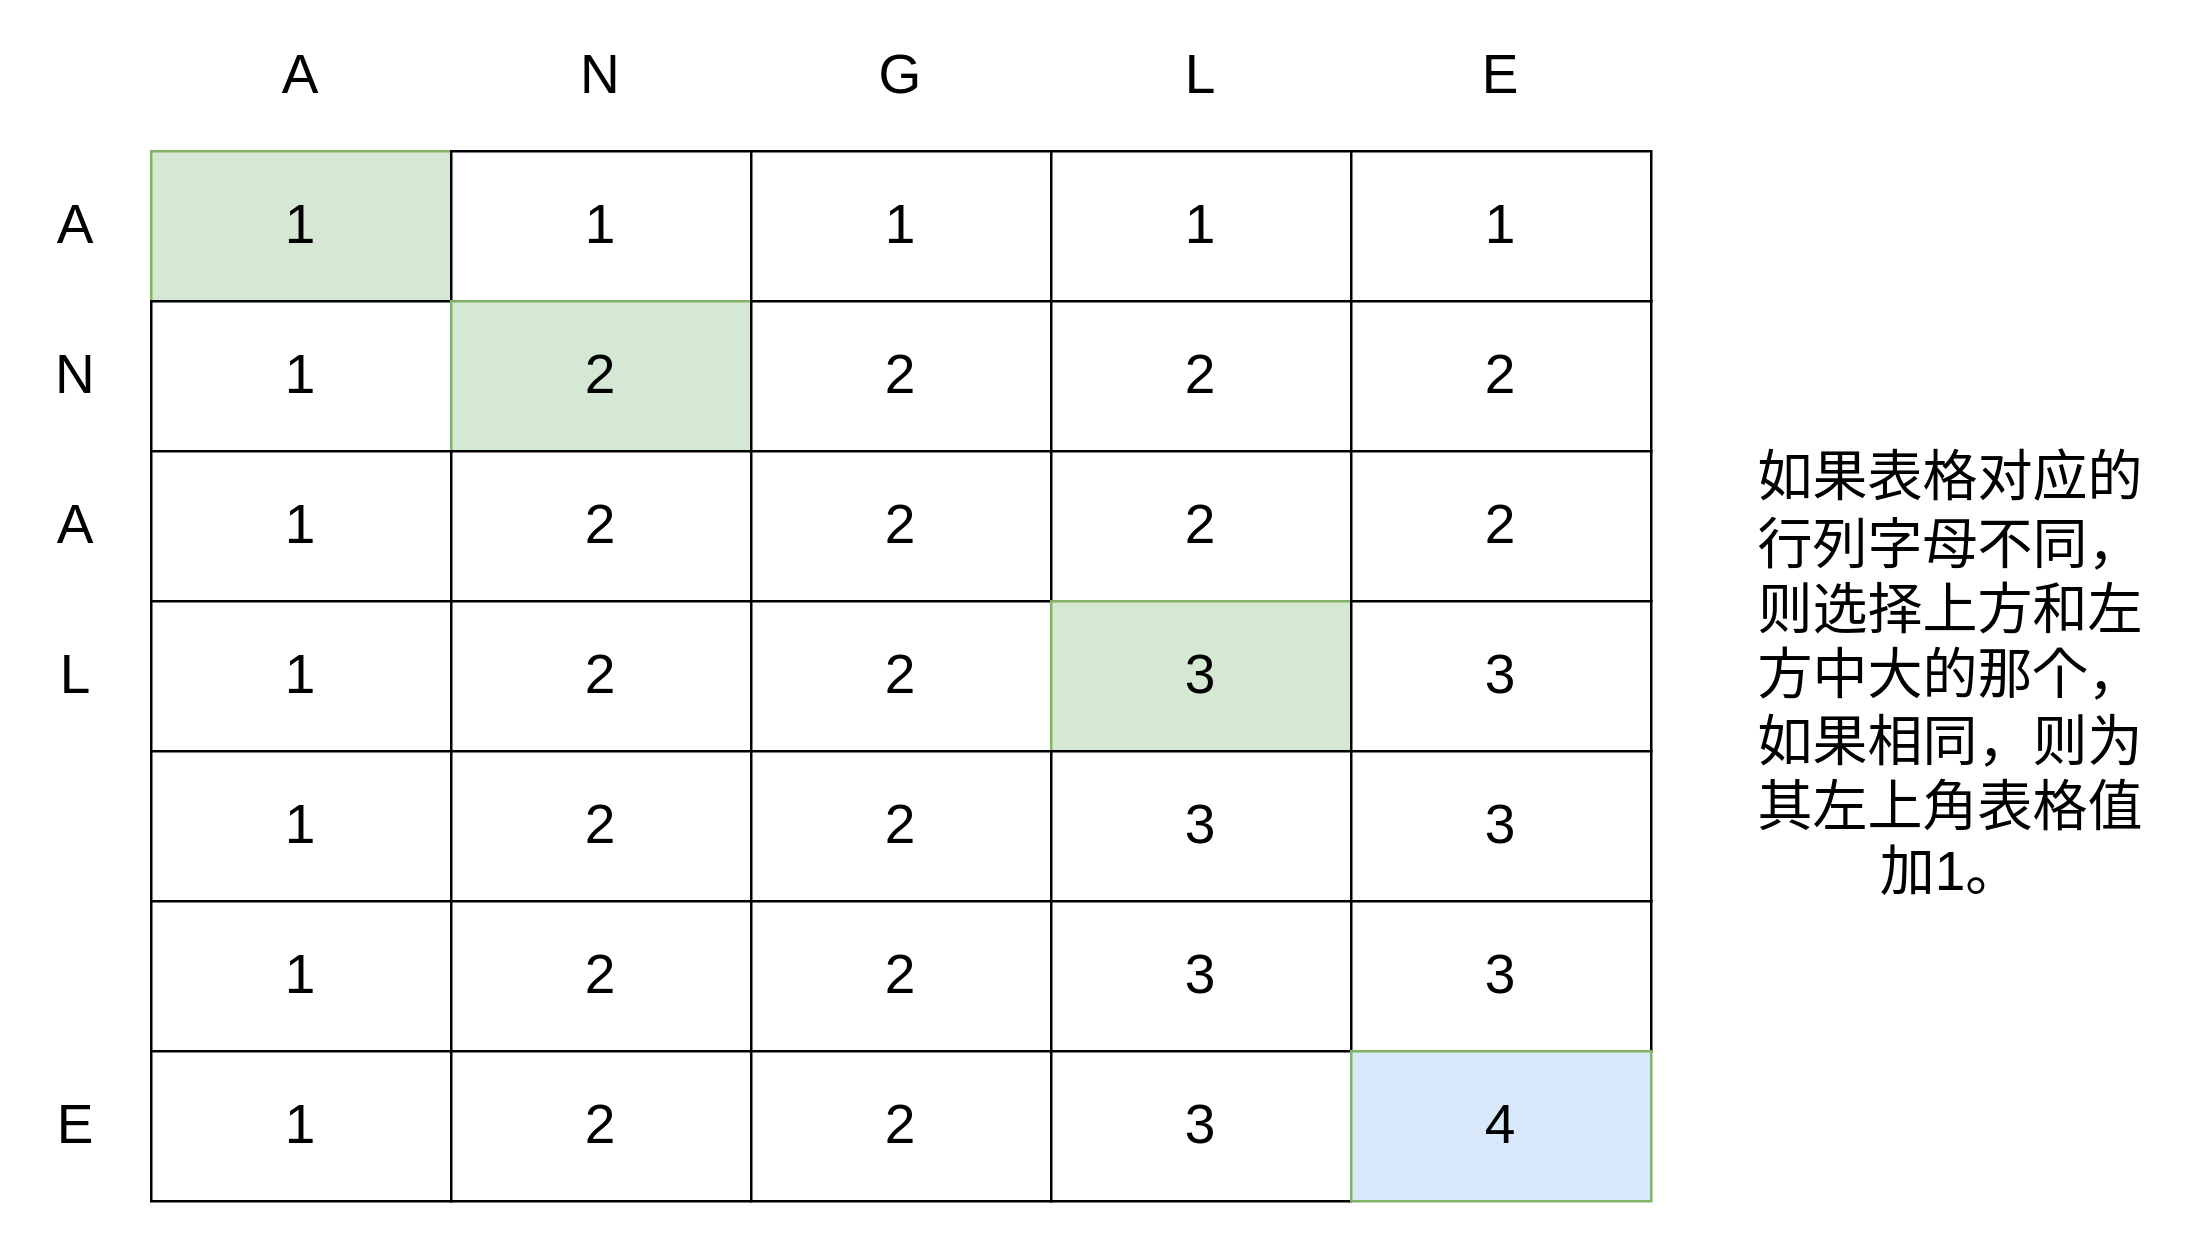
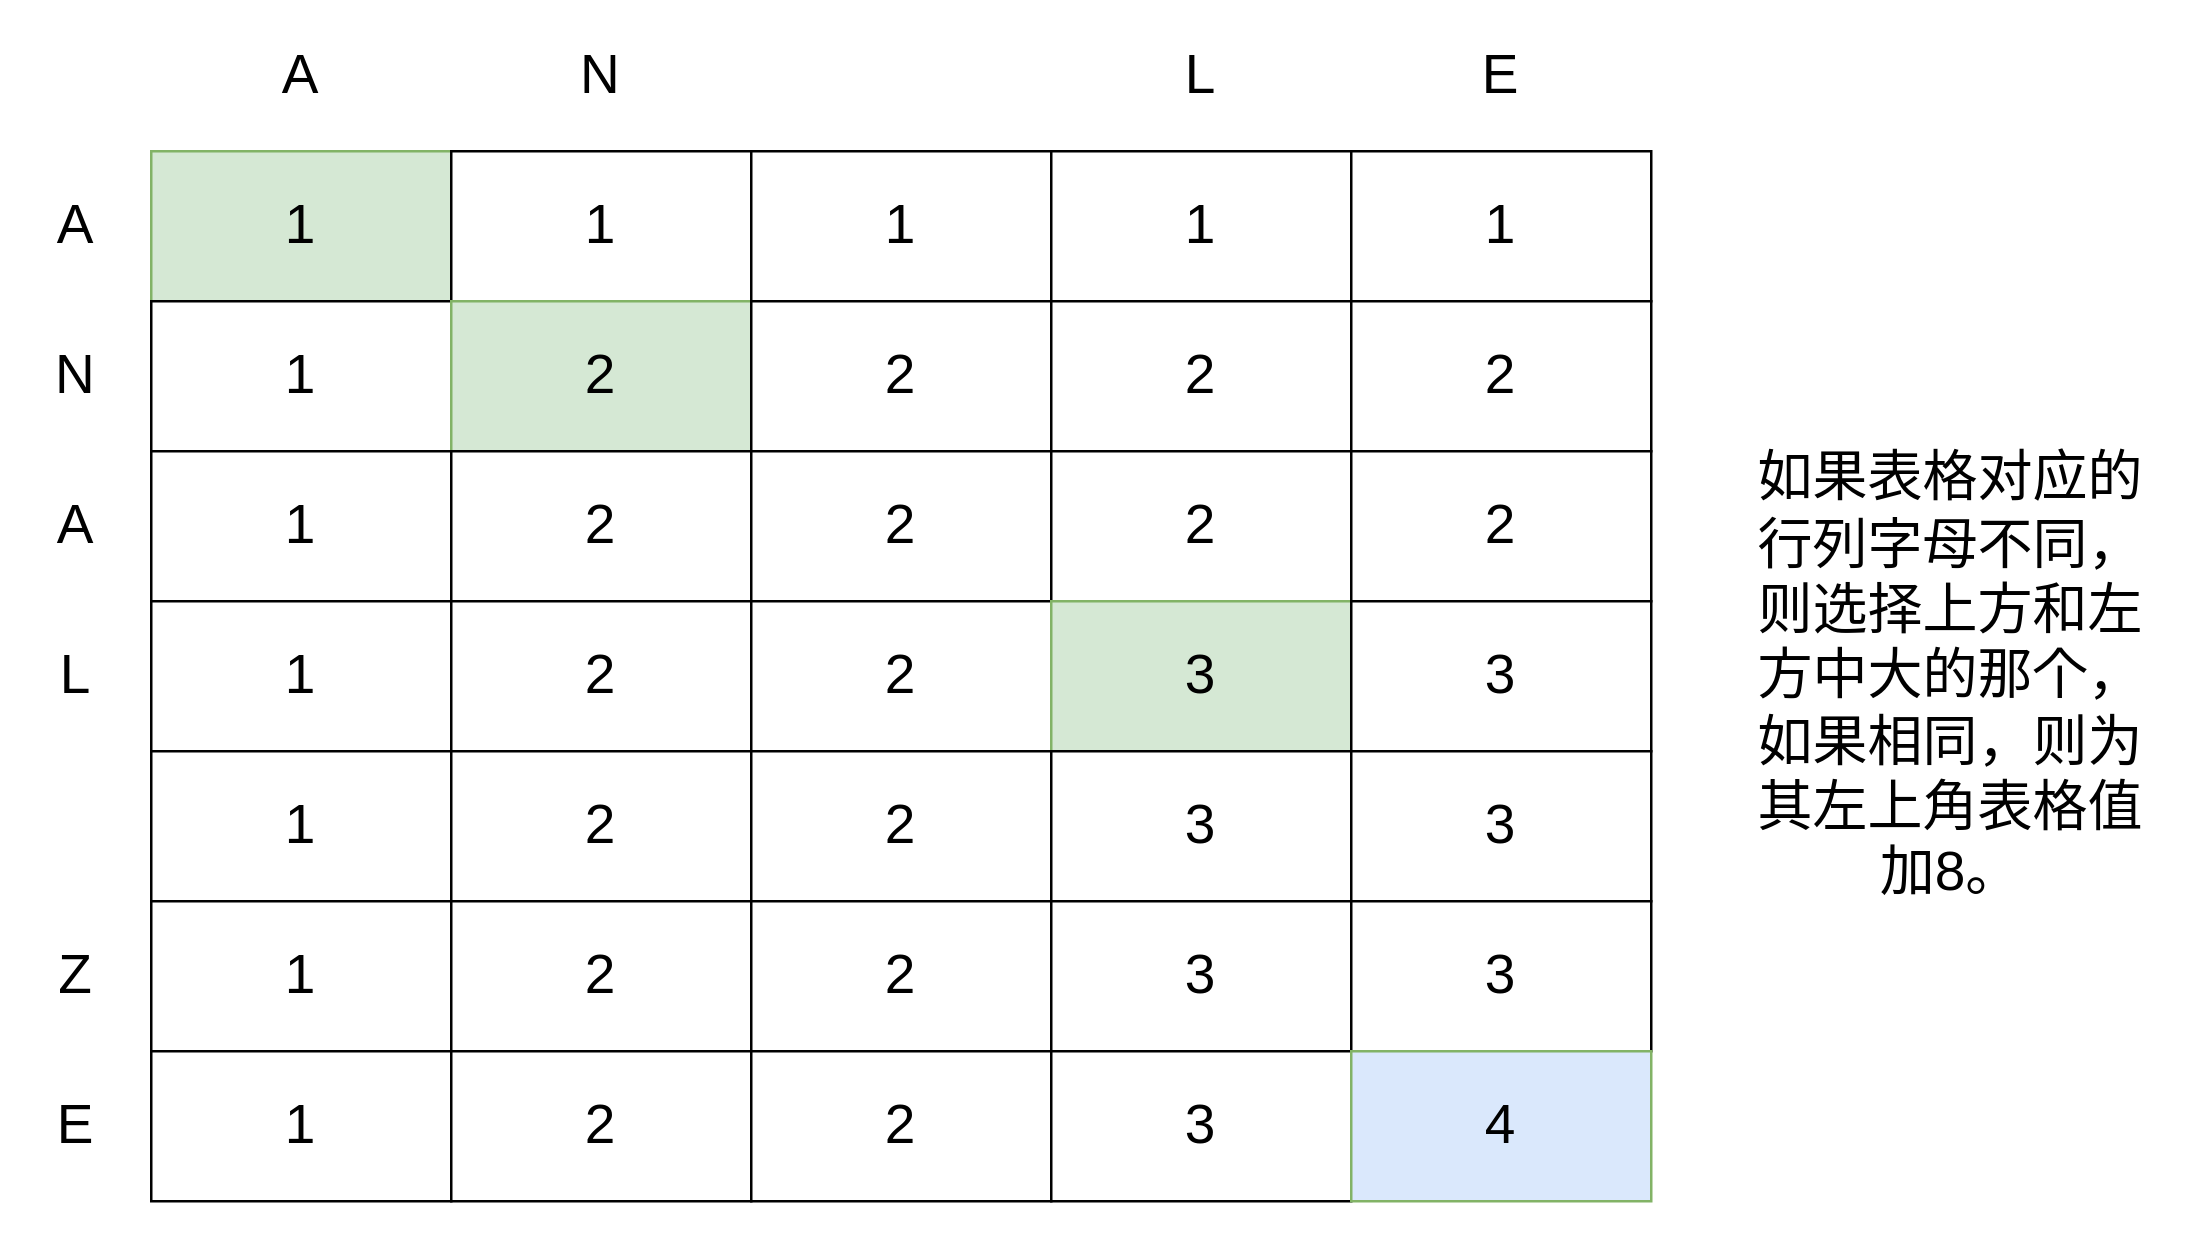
node "G": removed
node "如果表格对应的行列字母不同，则选择上方和左方中大的那个，如果相同，则为其左上角表格值加1。": label "如果表格对应的行列字母不同，则选择上方和左方中大的那个，如果相同，则为其左上角表格值加1。" -> "如果表格对应的行列字母不同，则选择上方和左方中大的那个，如果相同，则为其左上角表格值加8。"
node "Z": added
